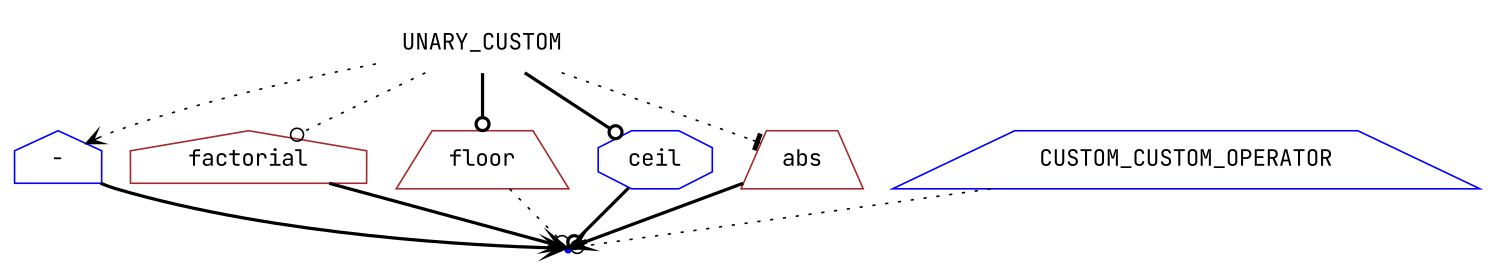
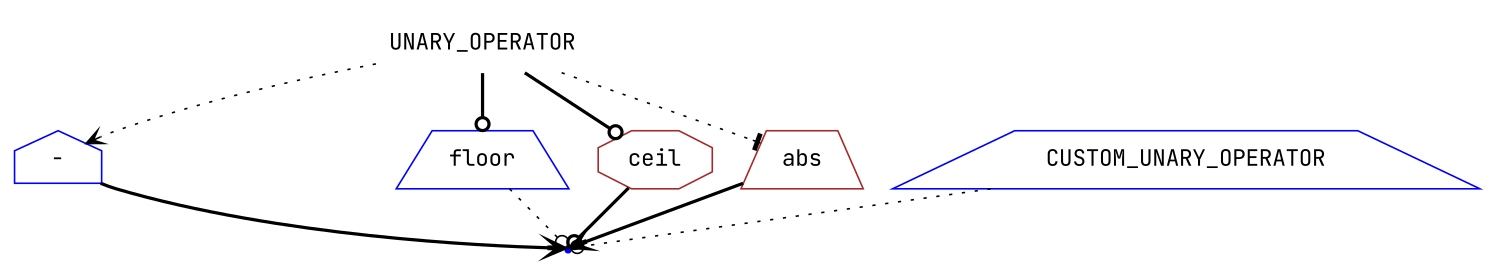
node "UNARY_CUSTOM": label "UNARY_CUSTOM" -> "UNARY_OPERATOR"
node "factorial": removed
node "floor": color brown -> blue
node "ceil": color blue -> brown
node "CUSTOM_CUSTOM_OPERATOR": label "CUSTOM_CUSTOM_OPERATOR" -> "CUSTOM_UNARY_OPERATOR"
